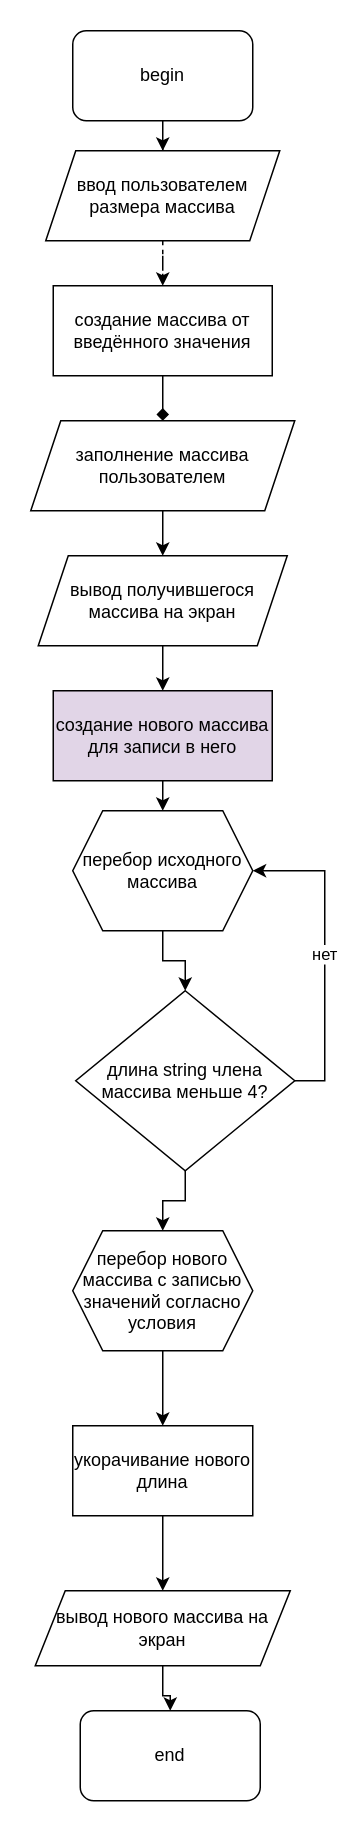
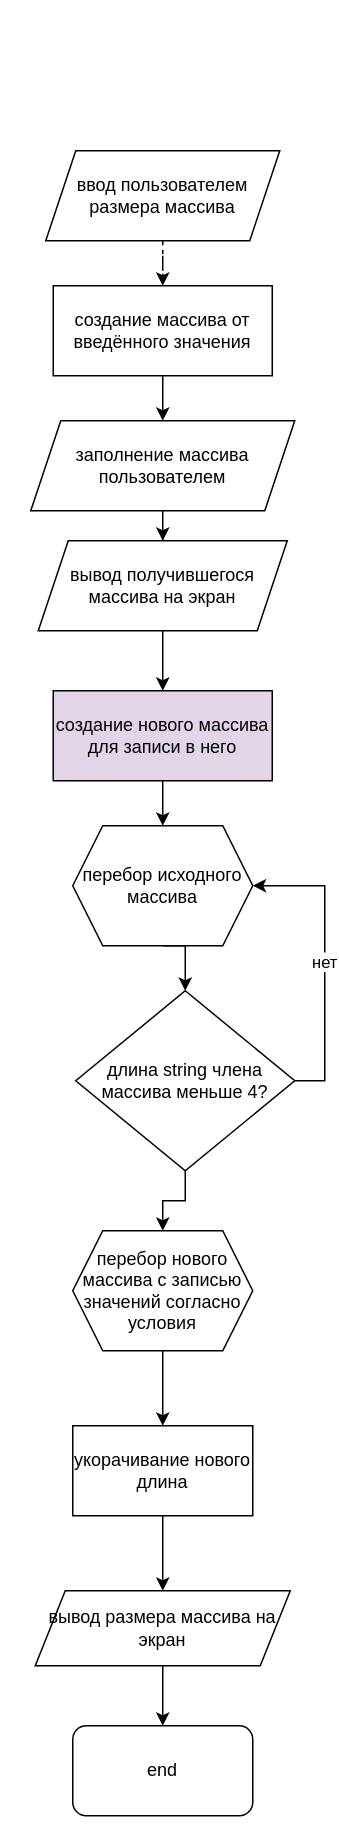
node "begin": removed
edge "begin" -> "ввод пользователем размера массива": removed
edge "создание массива от введённого значения" -> "заполнение массива пользователем": arrowhead diamond -> classic
node "вывод получившегося массива на экран": moved (163, 601) -> (163, 586)
node "перебор исходного массива": moved (163, 871) -> (163, 886)
node "вывод нового массива на экран": label "вывод нового массива на экран" -> "вывод размера массива на экран"
node "end": moved (170, 1756) -> (163, 1771)
